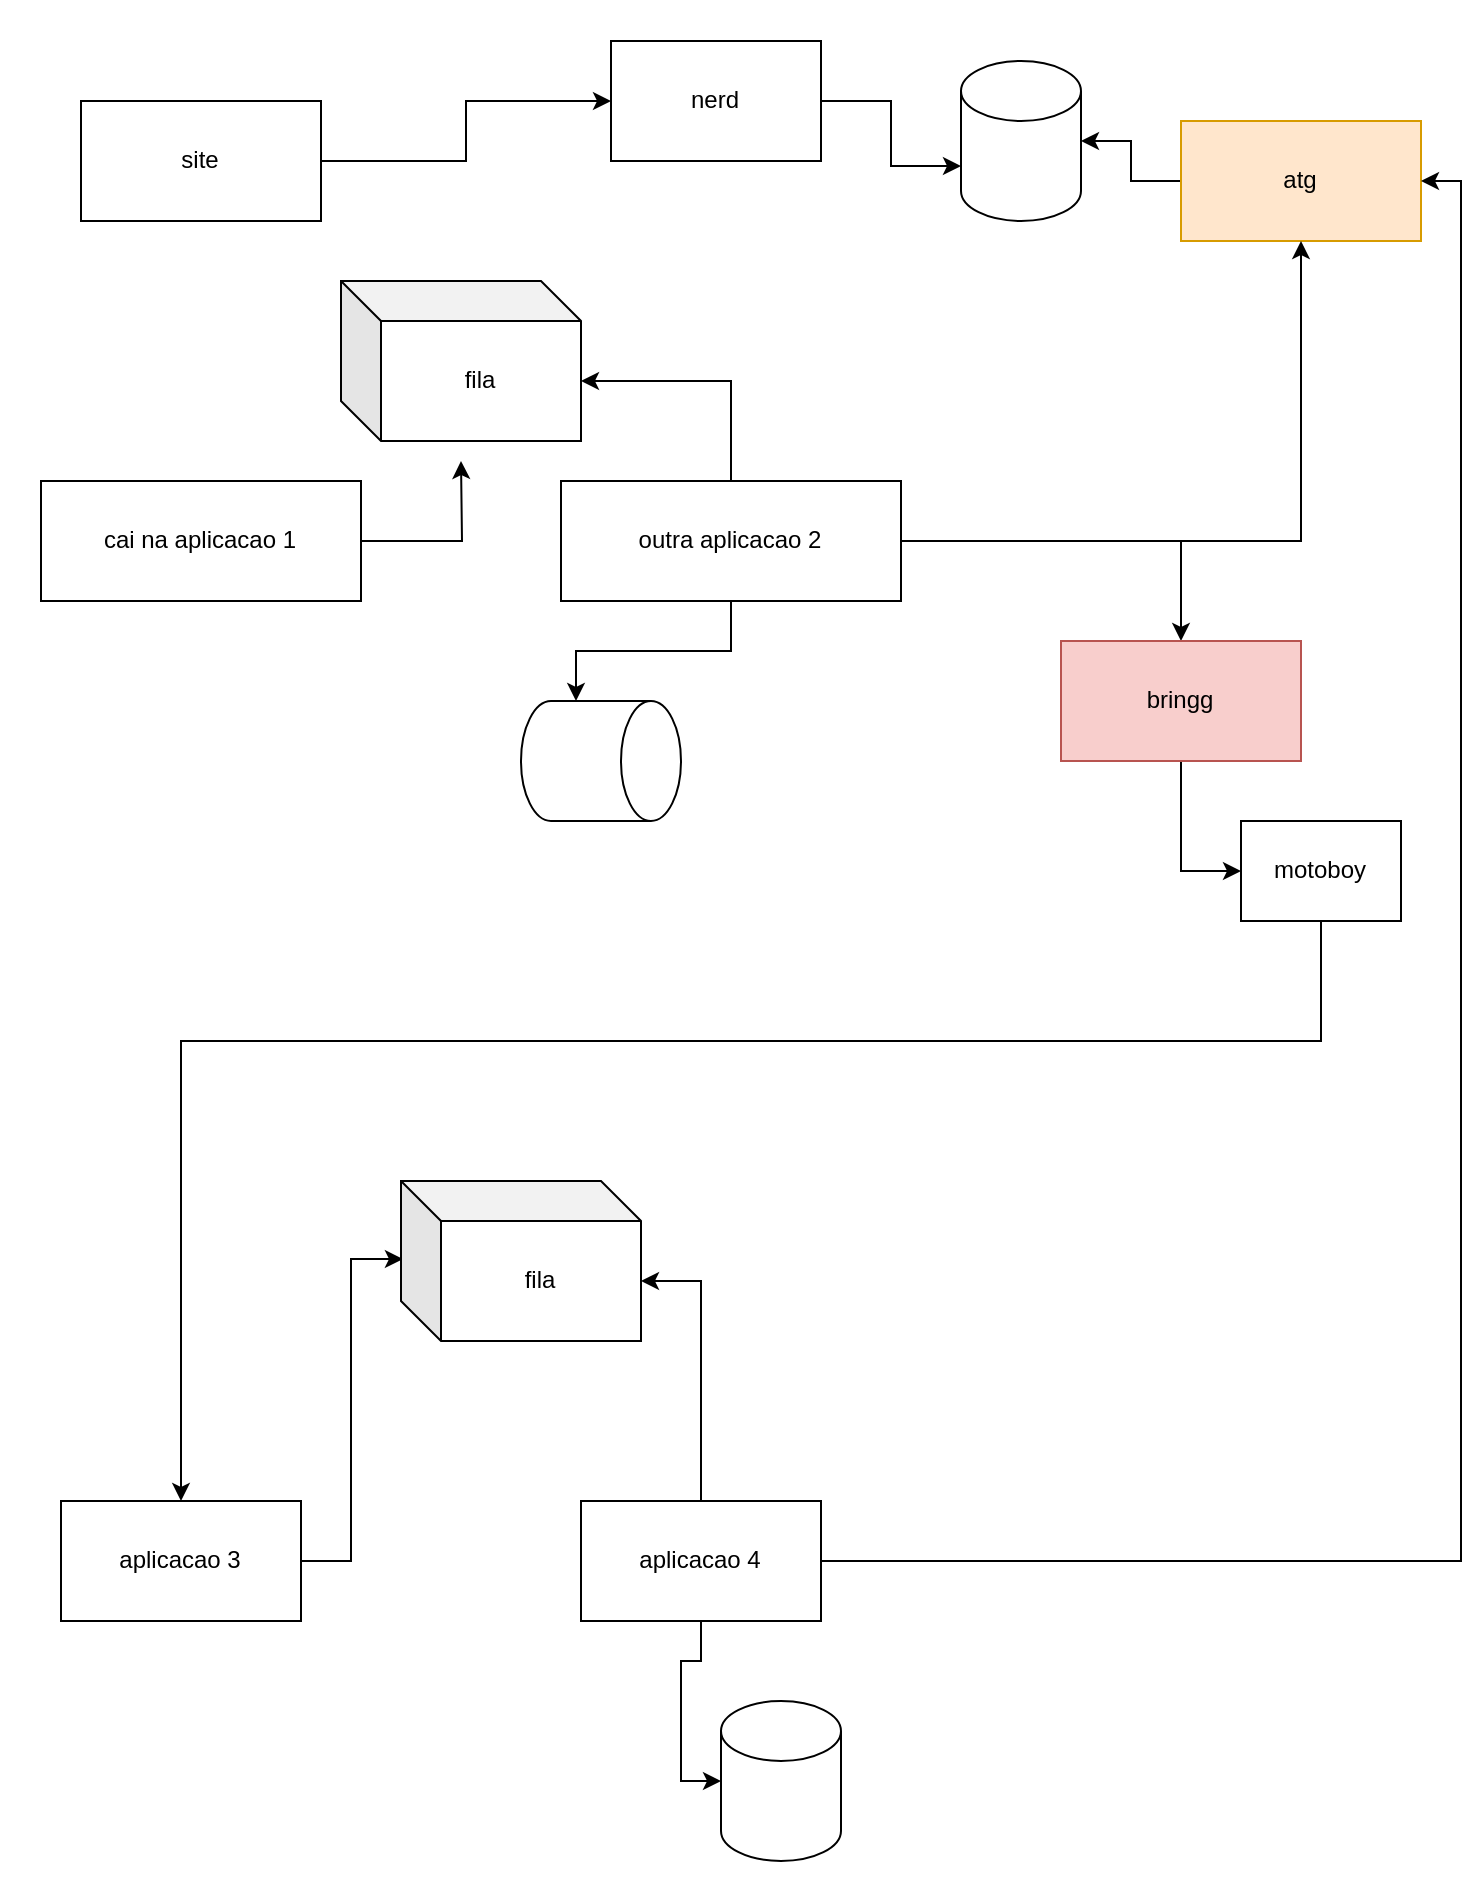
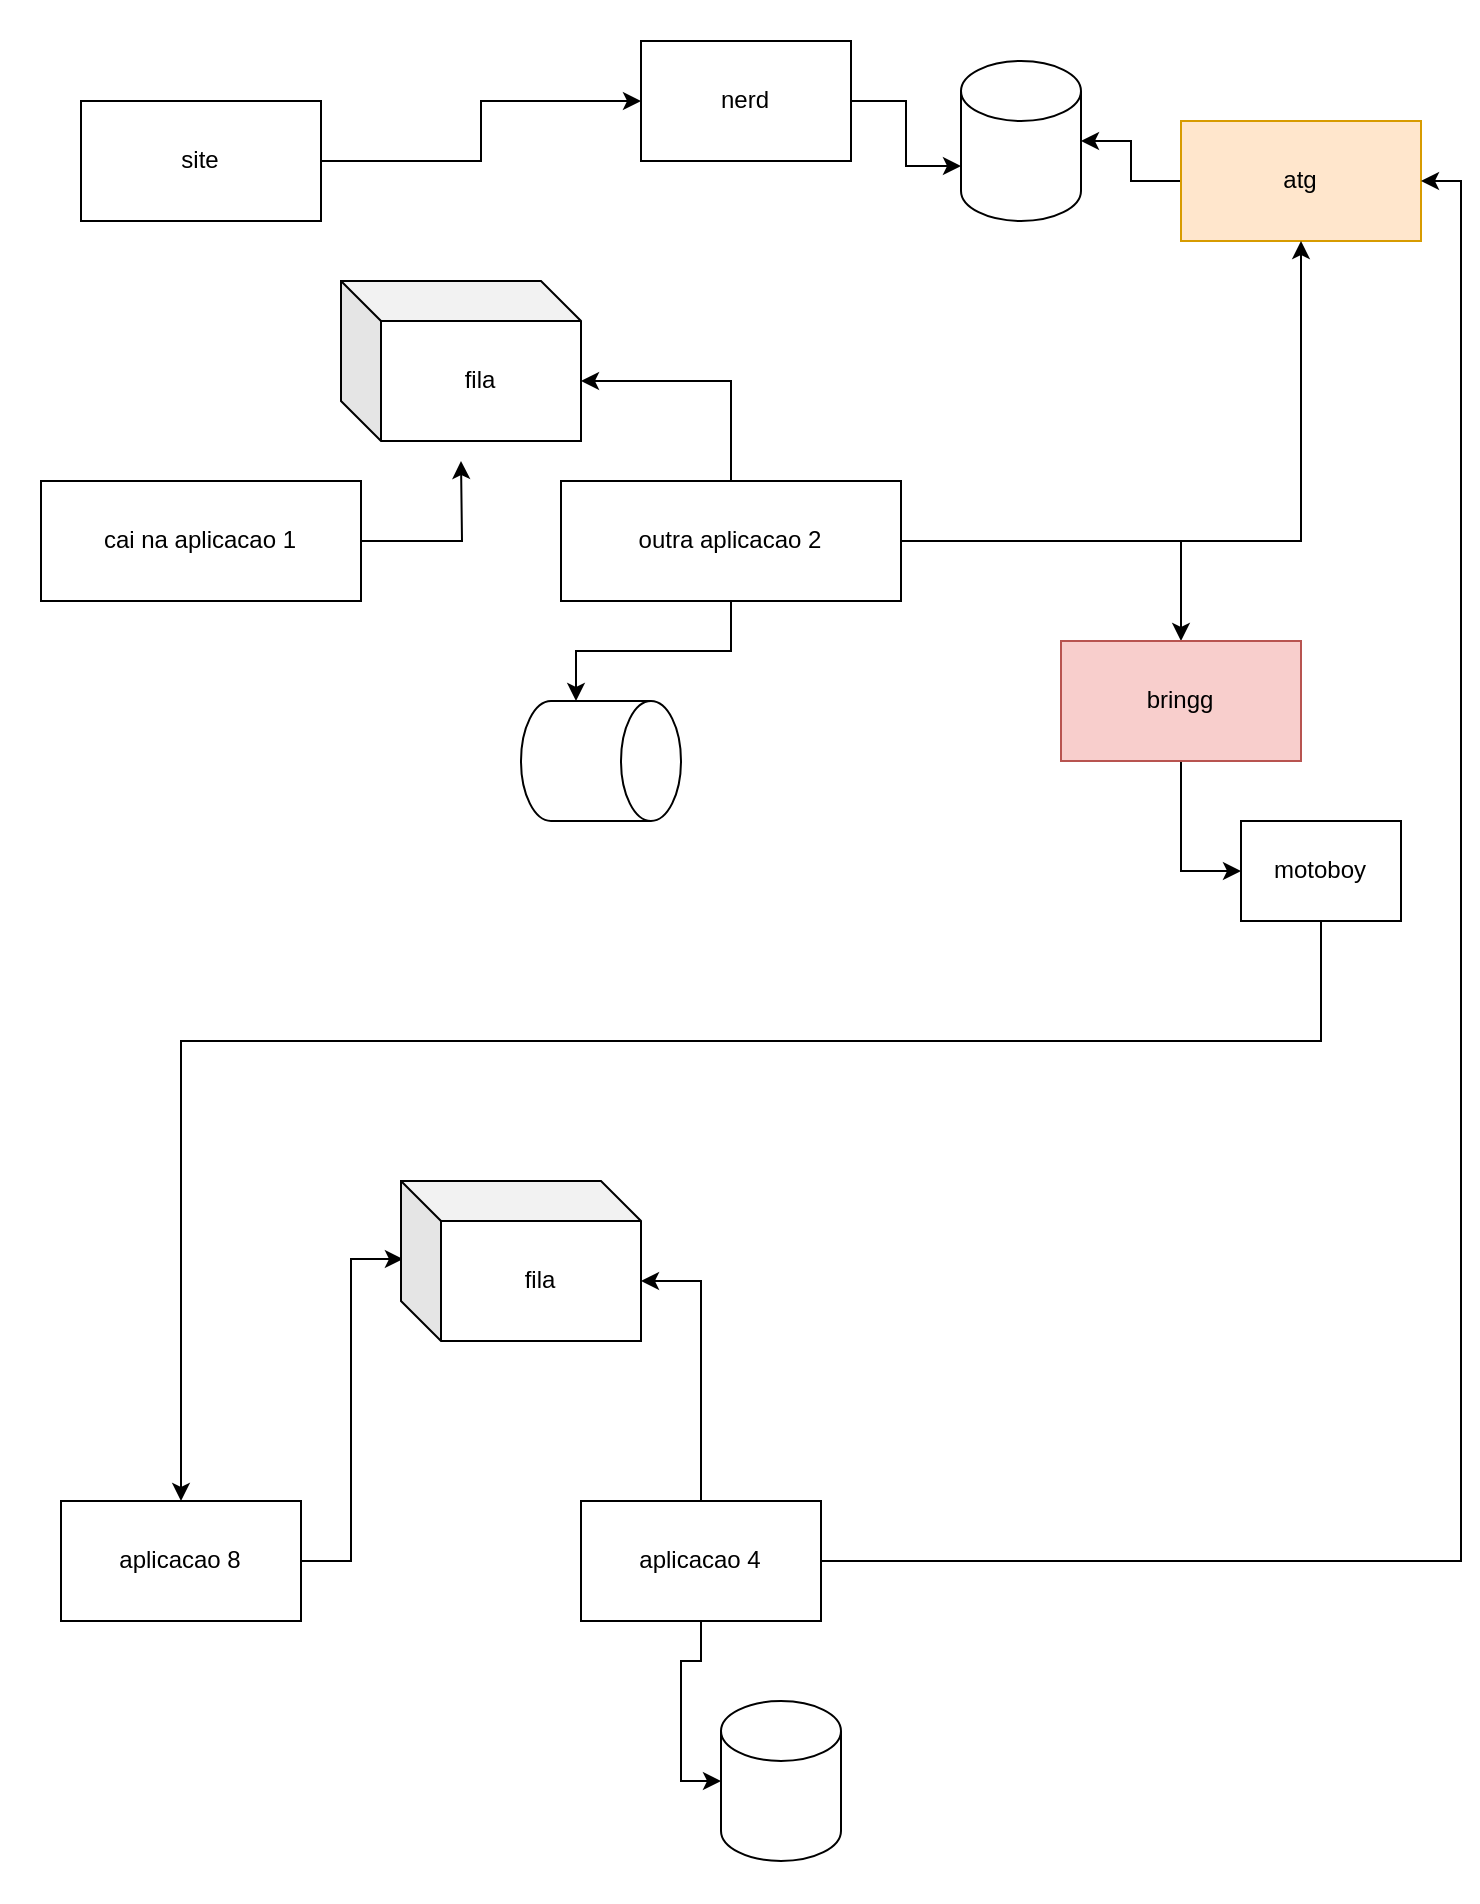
node "nerd": moved (716, 101) -> (746, 101)
node "aplicacao 3": label "aplicacao 3" -> "aplicacao 8"
